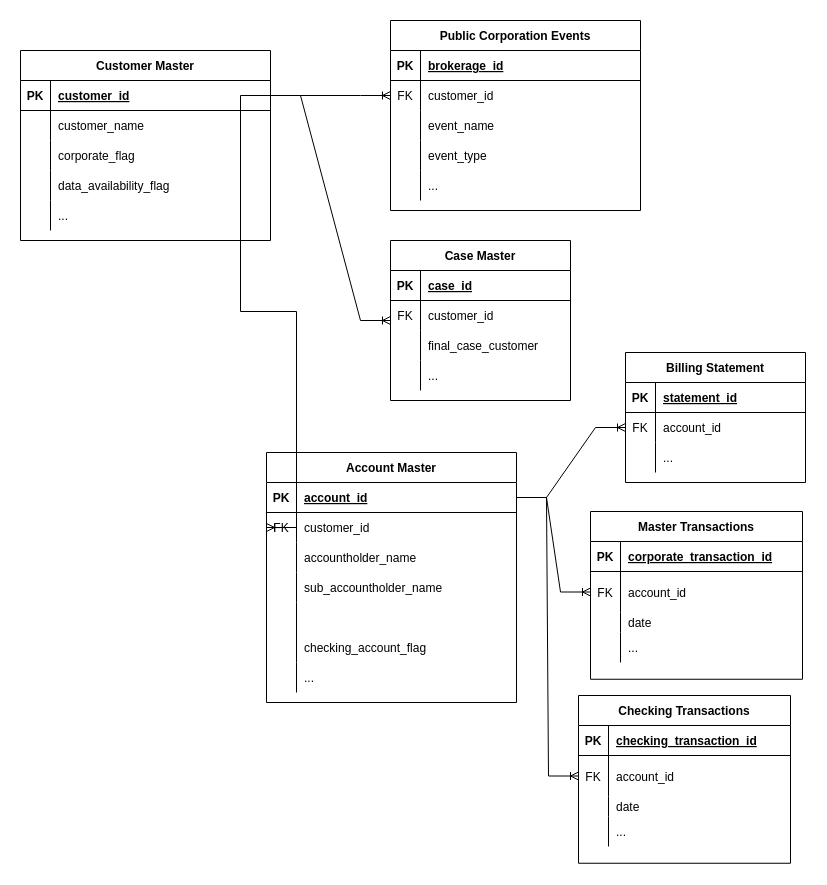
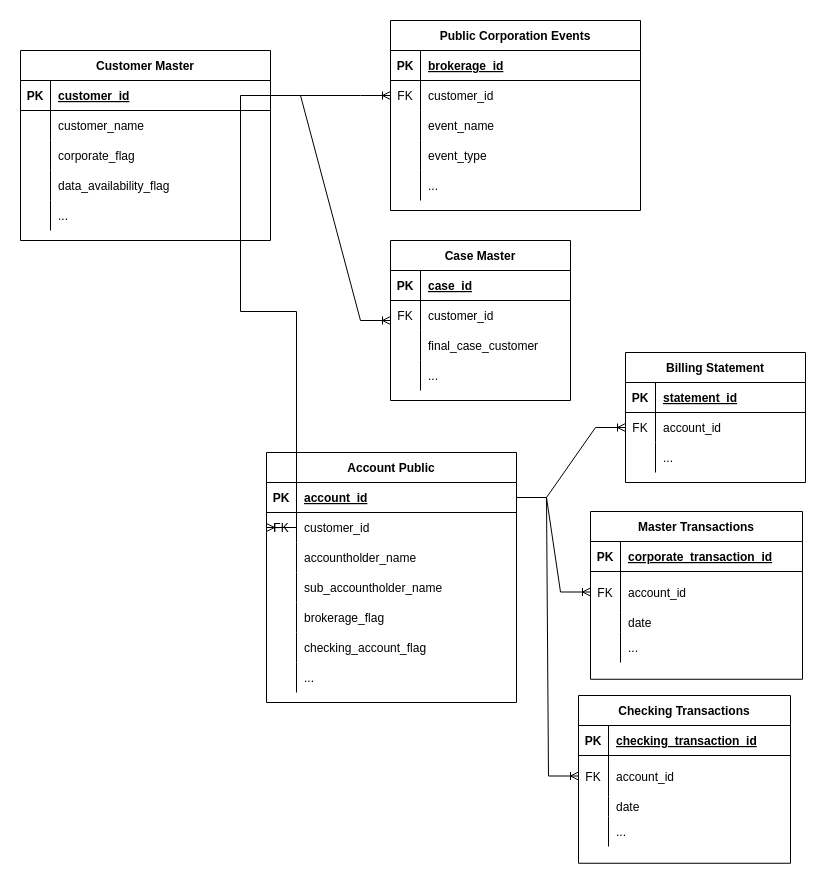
node "Account Master": label "Account Master" -> "Account Public"
node "brokerage_flag": added
